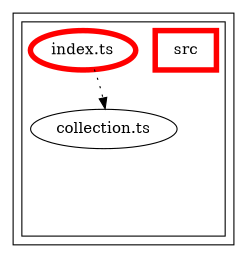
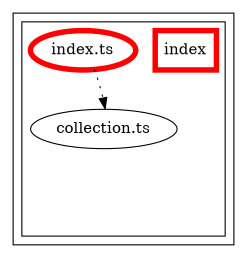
node "src": label "src" -> "index"
